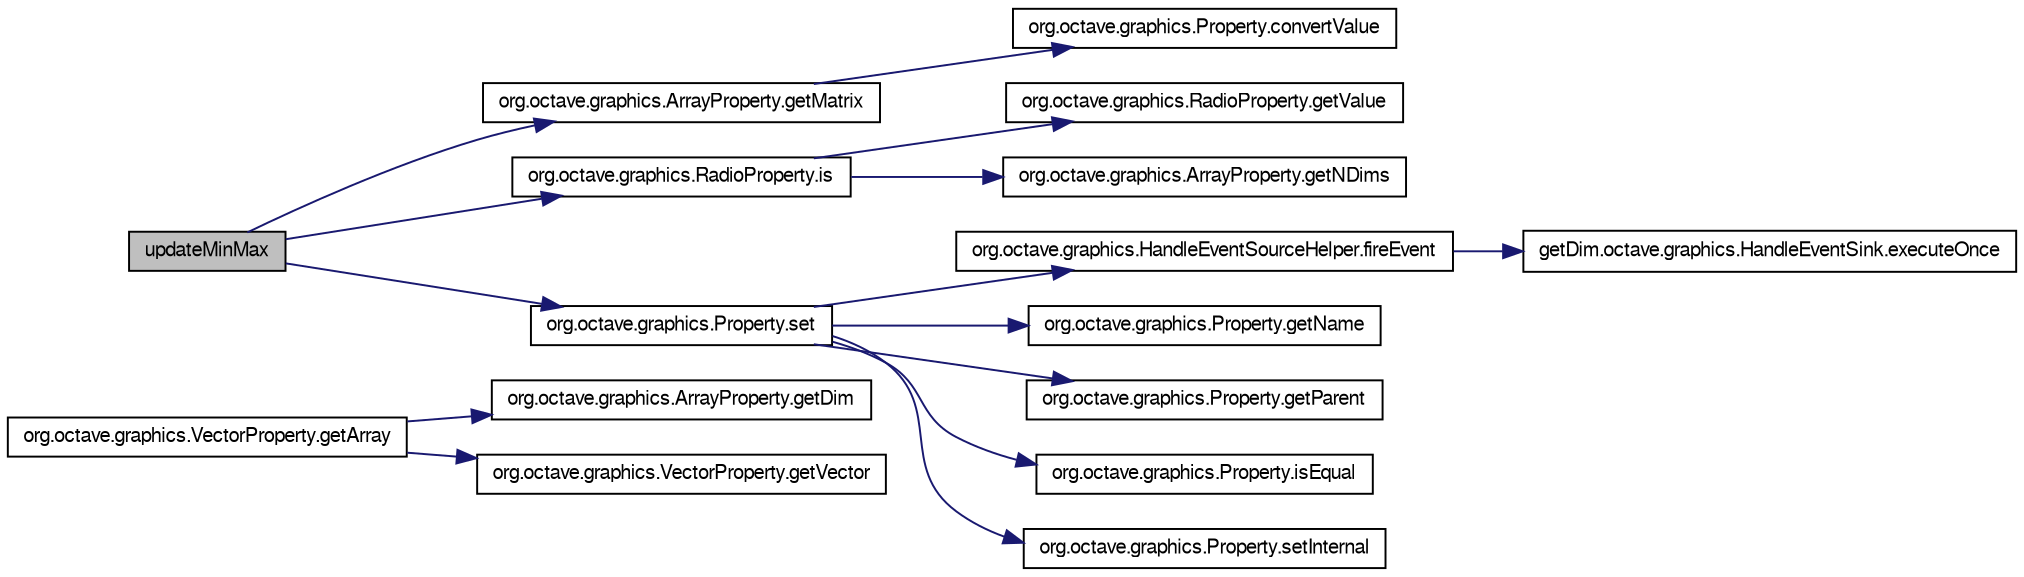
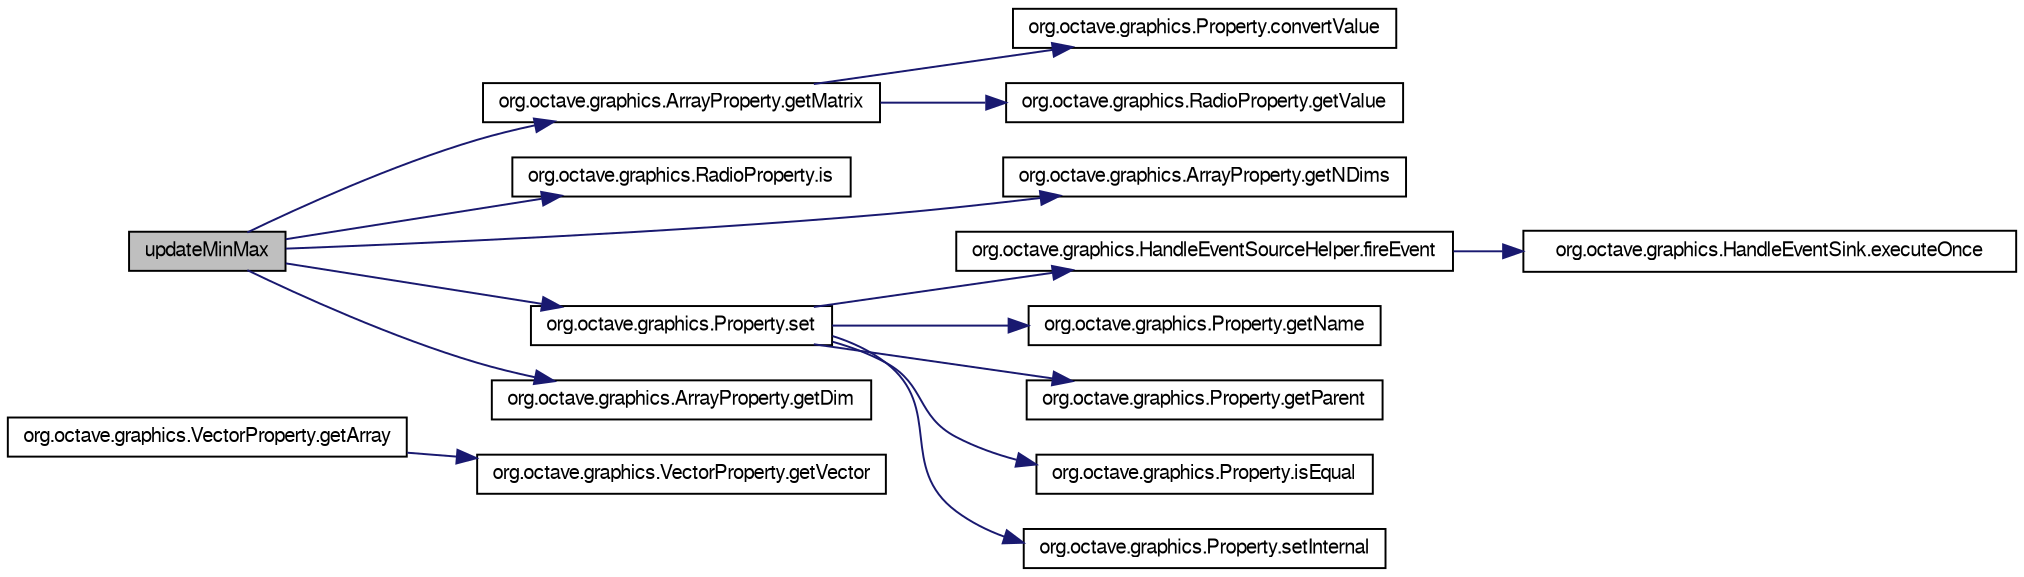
edge "org.octave.graphics.RadioProperty.is" -> "org.octave.graphics.RadioProperty.getValue": now "org.octave.graphics.ArrayProperty.getMatrix" -> "org.octave.graphics.RadioProperty.getValue"
edge "org.octave.graphics.RadioProperty.is" -> "org.octave.graphics.ArrayProperty.getNDims": now "updateMinMax" -> "org.octave.graphics.ArrayProperty.getNDims"
node "getDim.octave.graphics.HandleEventSink.executeOnce": label "getDim.octave.graphics.HandleEventSink.executeOnce" -> "org.octave.graphics.HandleEventSink.executeOnce"
edge "org.octave.graphics.VectorProperty.getArray" -> "org.octave.graphics.ArrayProperty.getDim": now "updateMinMax" -> "org.octave.graphics.ArrayProperty.getDim"
